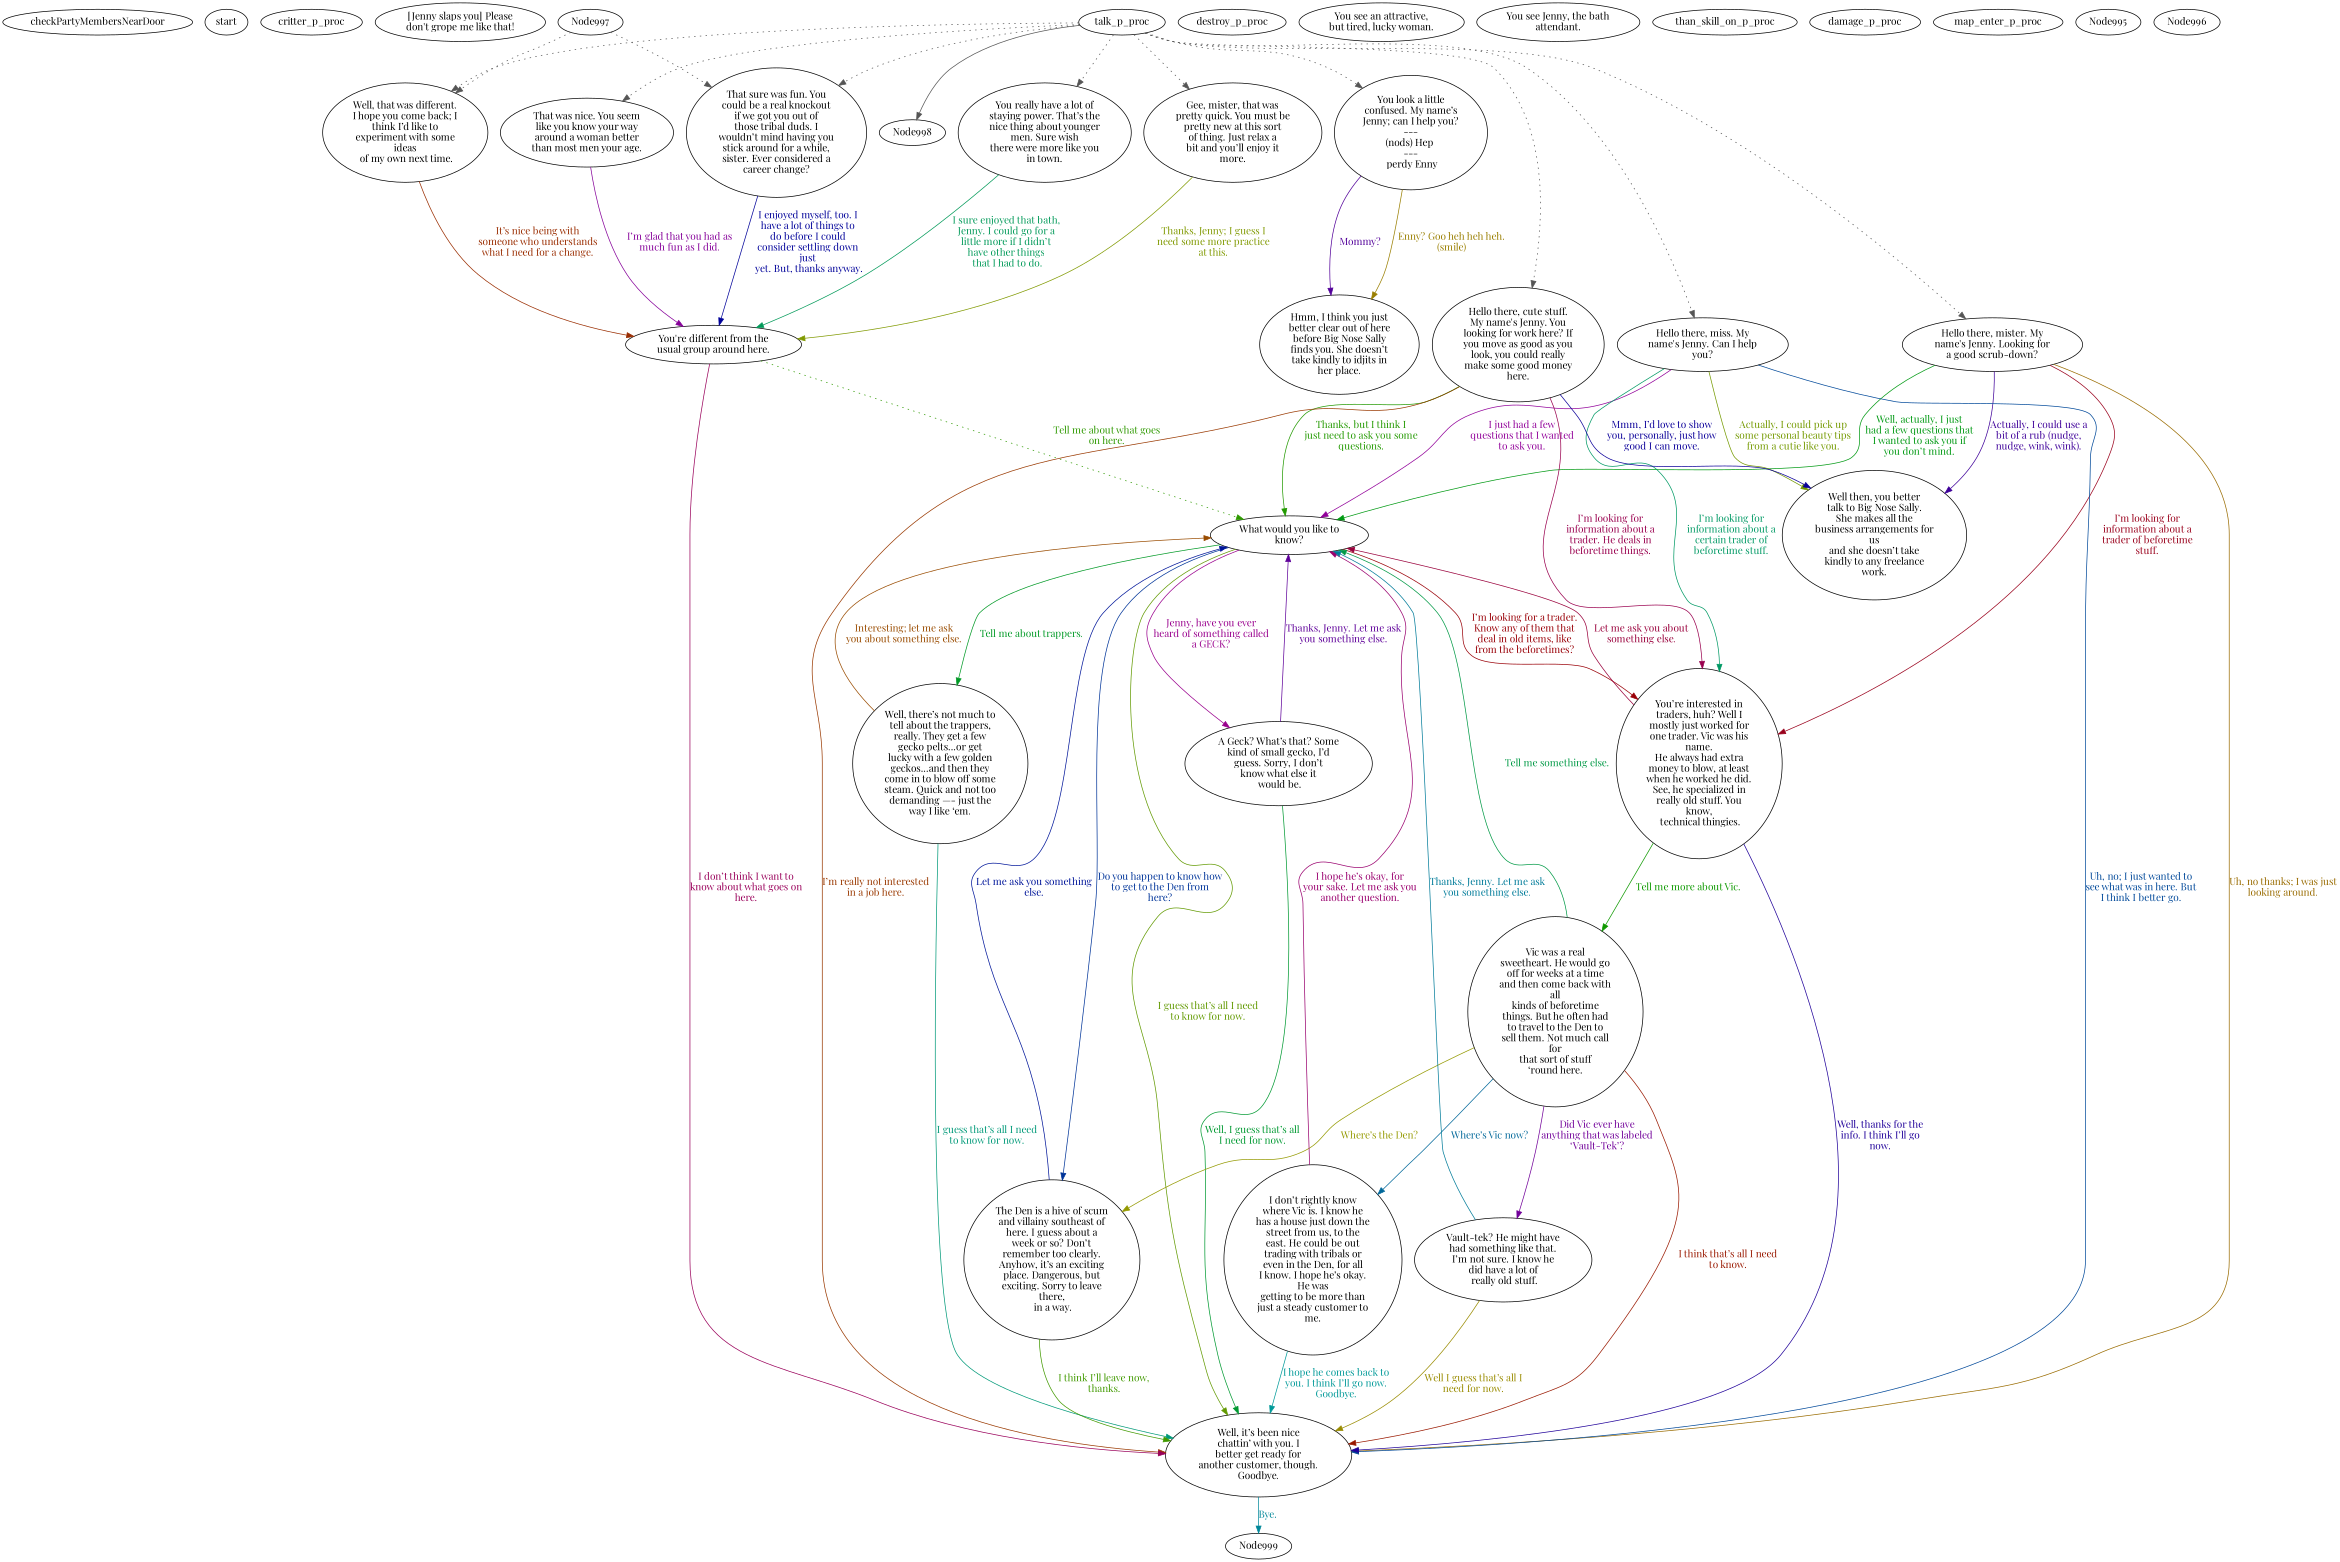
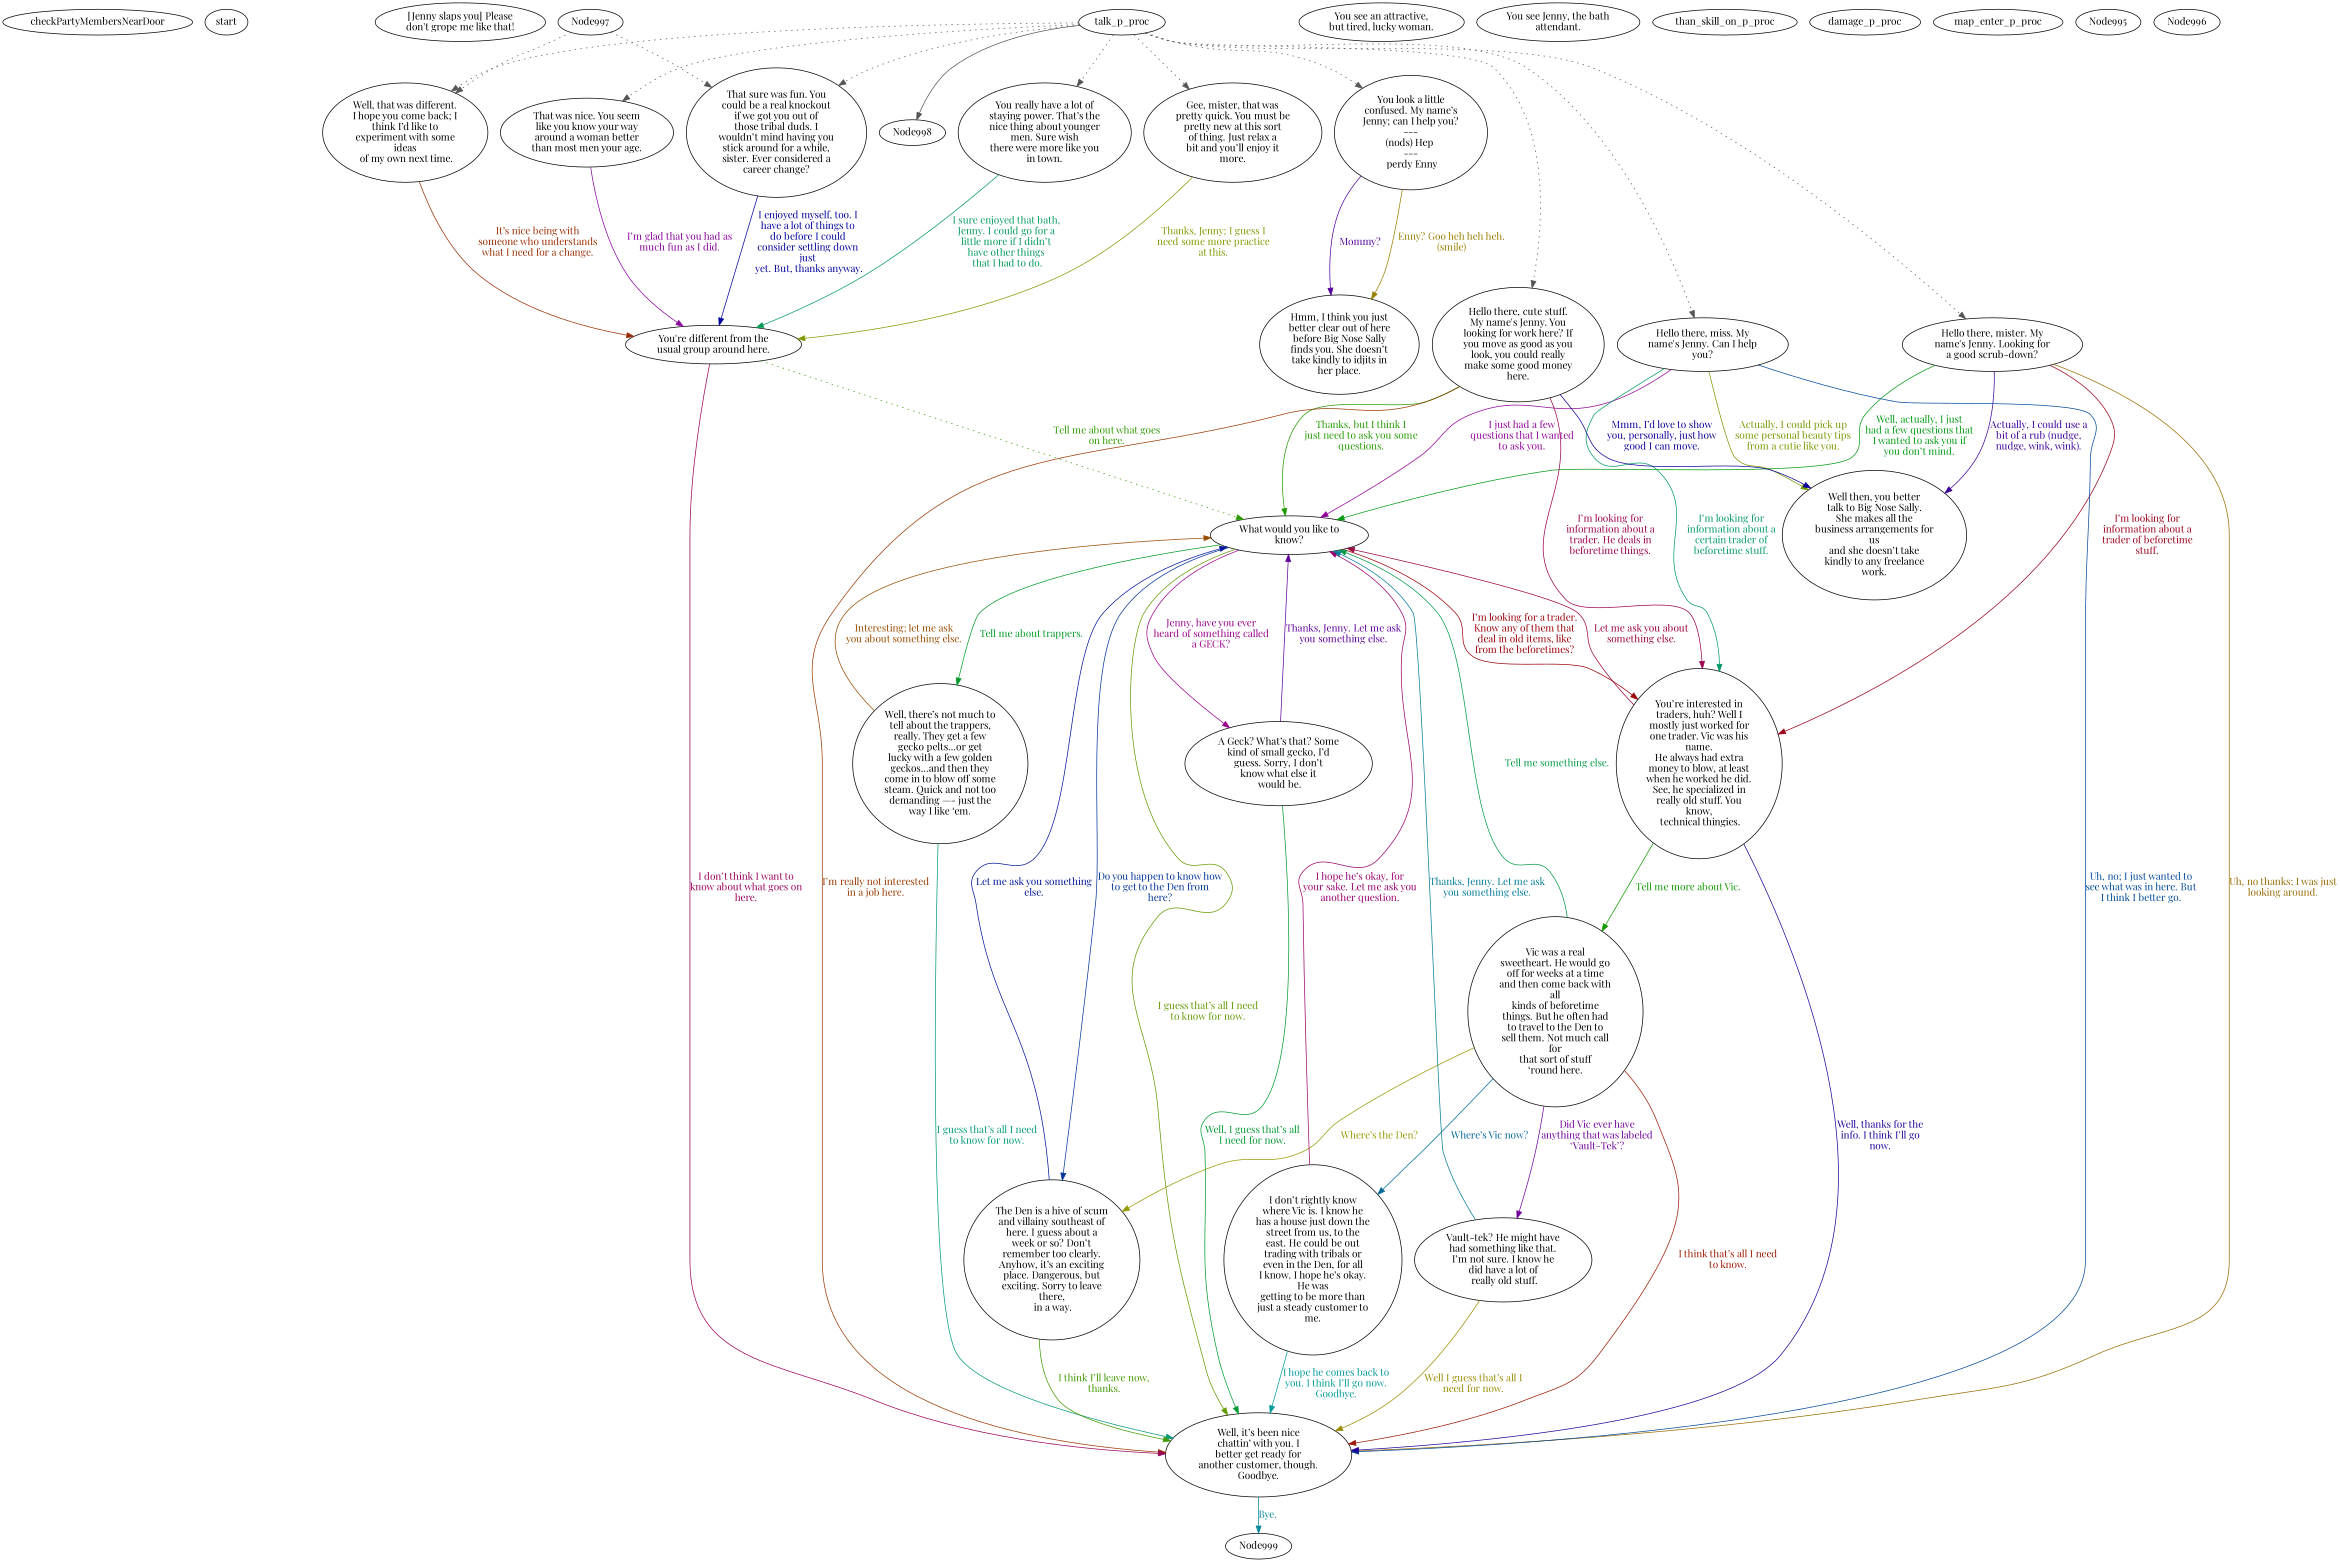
node "critter_p_proc": removed
node "destroy_p_proc": removed
